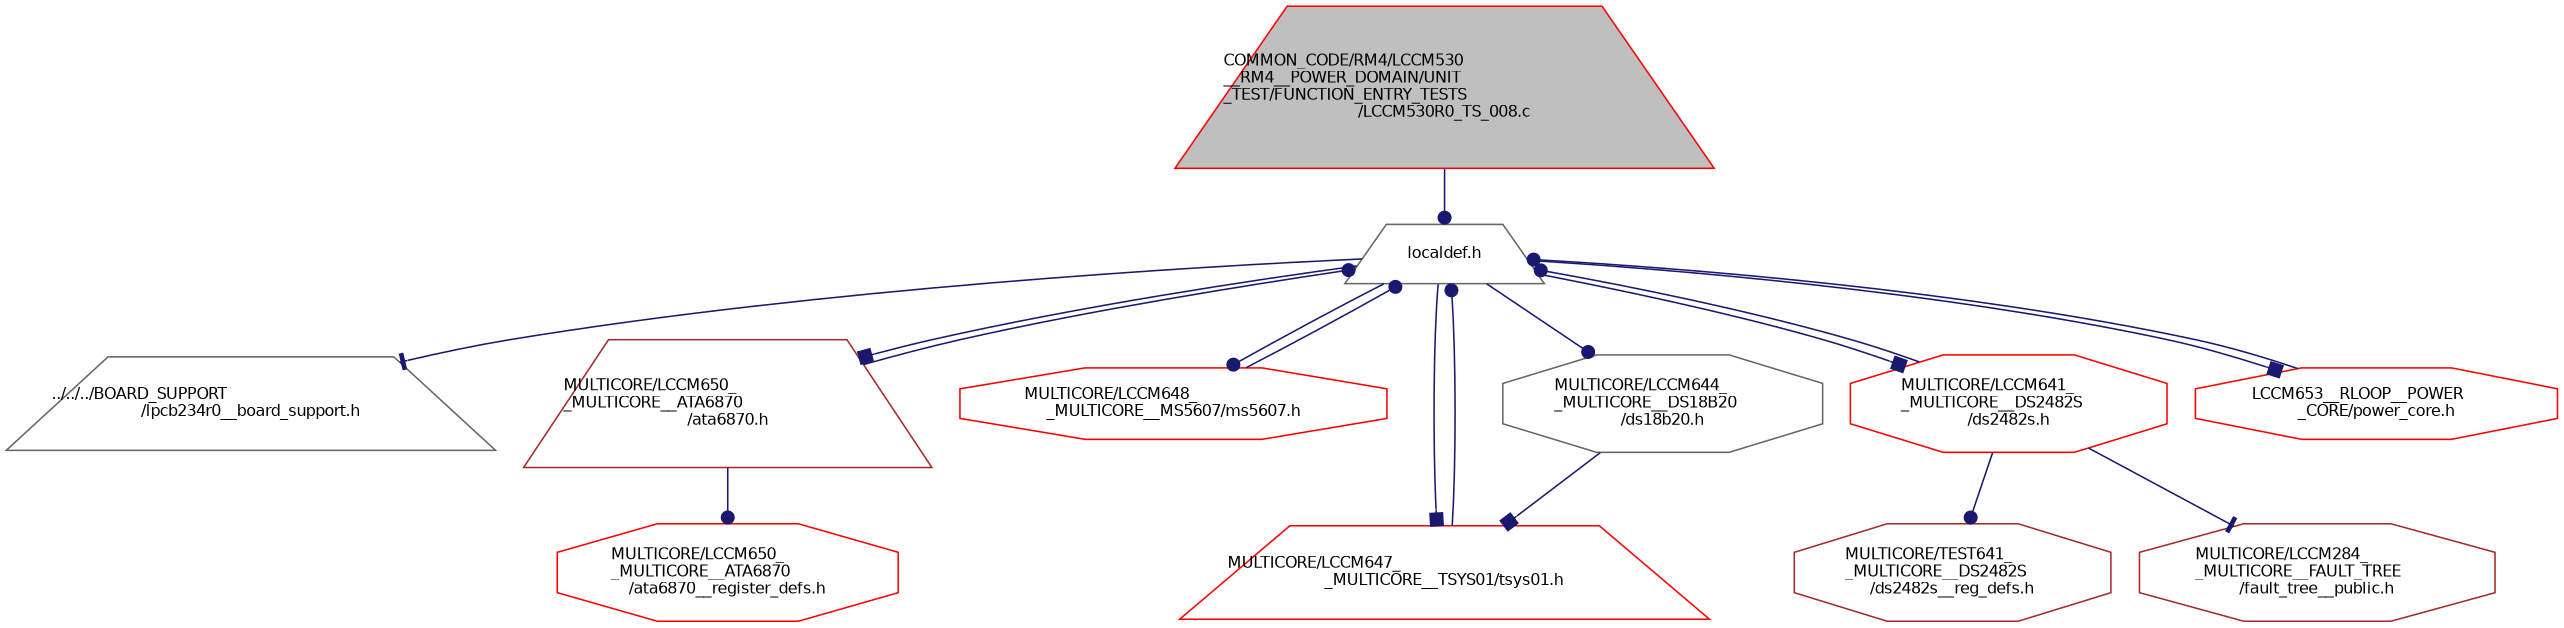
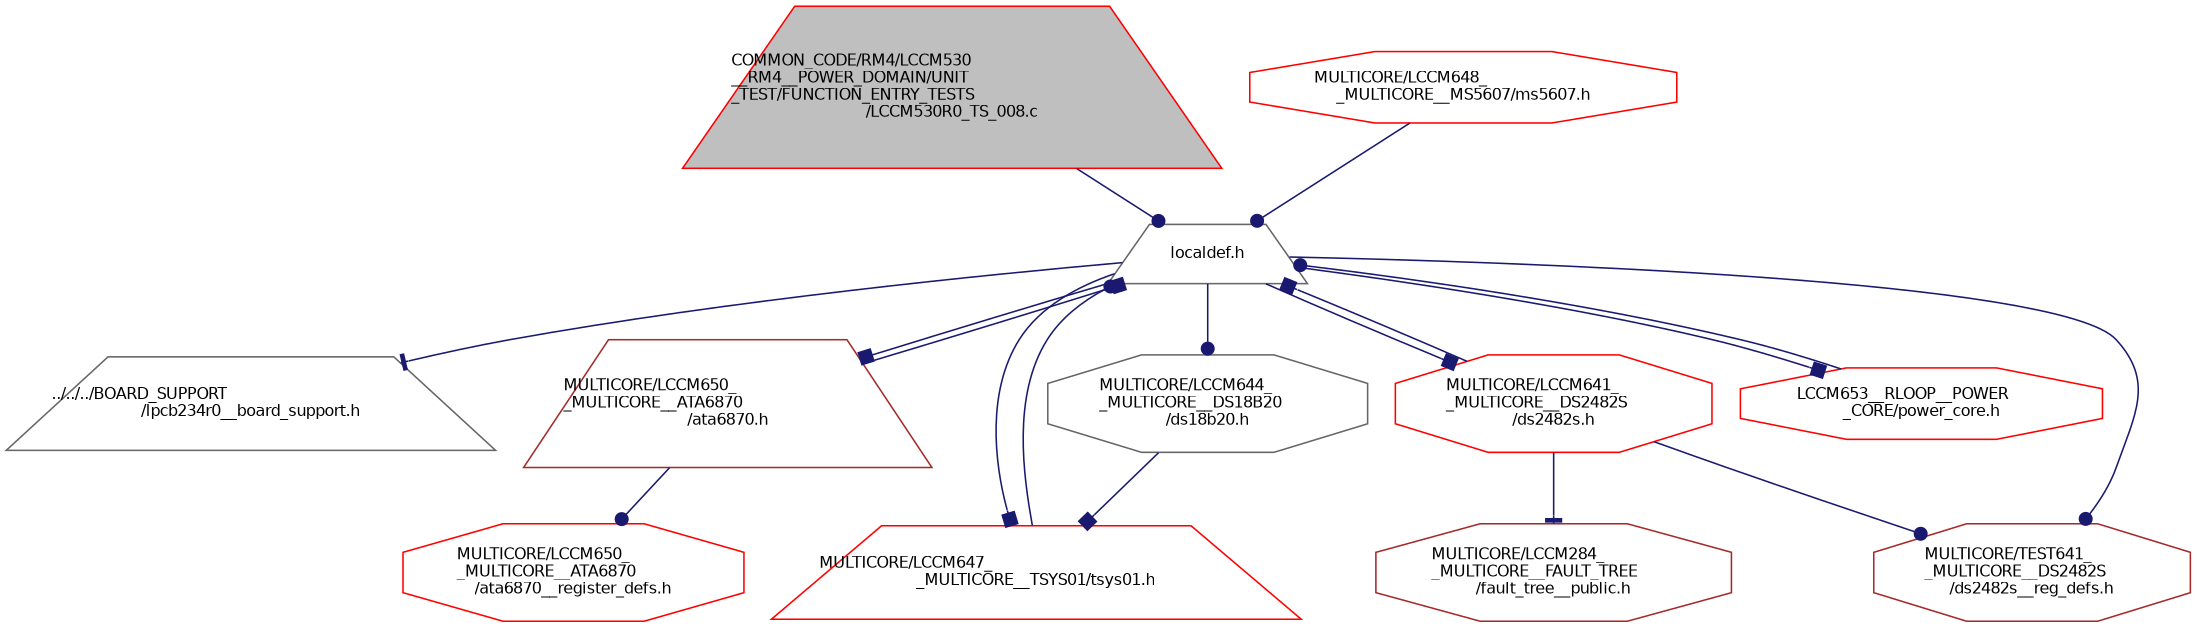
edge "MULTICORE/LCCM641_ _MULTICORE__DS2482S /ds2482s.h" -> "localdef.h": arrowhead dot -> box
edge "MULTICORE/LCCM650_ _MULTICORE__ATA6870 /ata6870.h" -> "localdef.h": arrowhead dot -> box
edge "localdef.h" -> "MULTICORE/LCCM648_ _MULTICORE__MS5607/ms5607.h": now "localdef.h" -> "MULTICORE/TEST641_ _MULTICORE__DS2482S /ds2482s__reg_defs.h"
